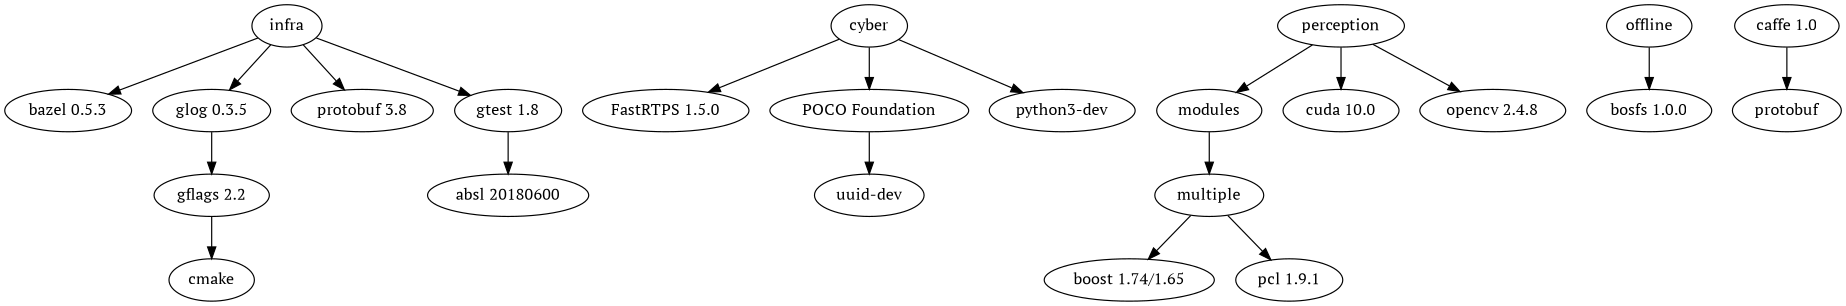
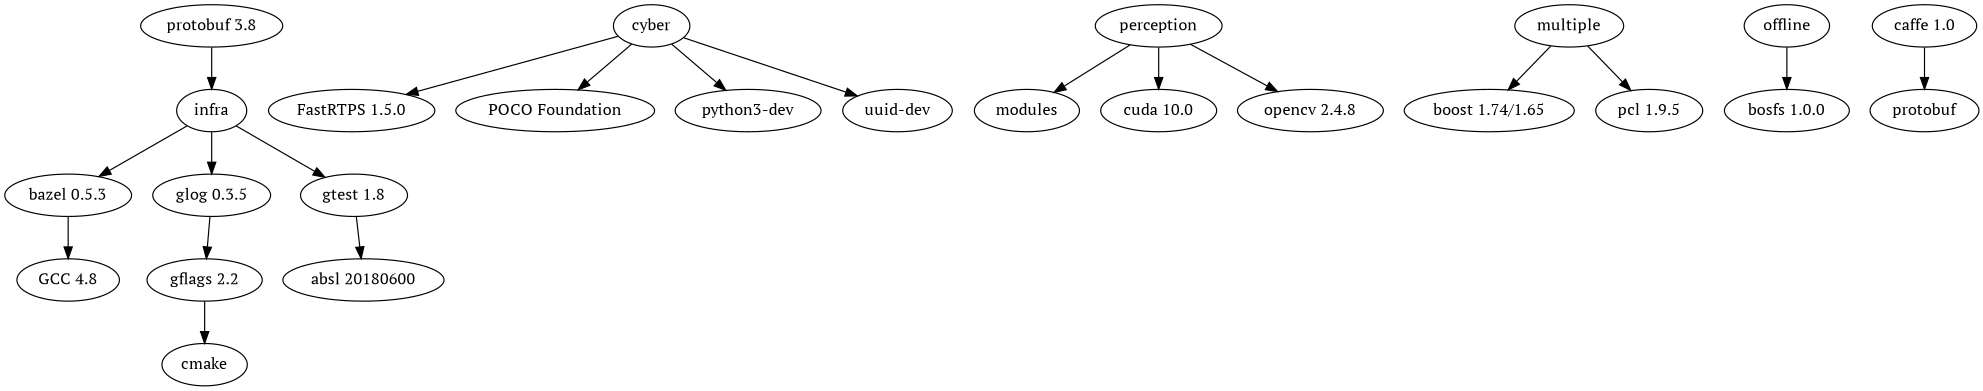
edge "infra" -> "protobuf 3.8": reversed
edge "POCO Foundation" -> "uuid-dev": now "cyber" -> "uuid-dev"
edge "modules" -> "multiple": removed
node "GCC 4.8": added
node "pcl 1.9.1": label "pcl 1.9.1" -> "pcl 1.9.5"
